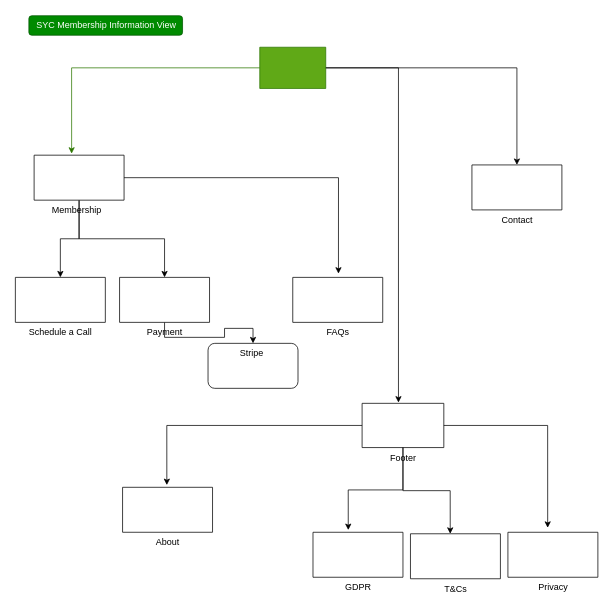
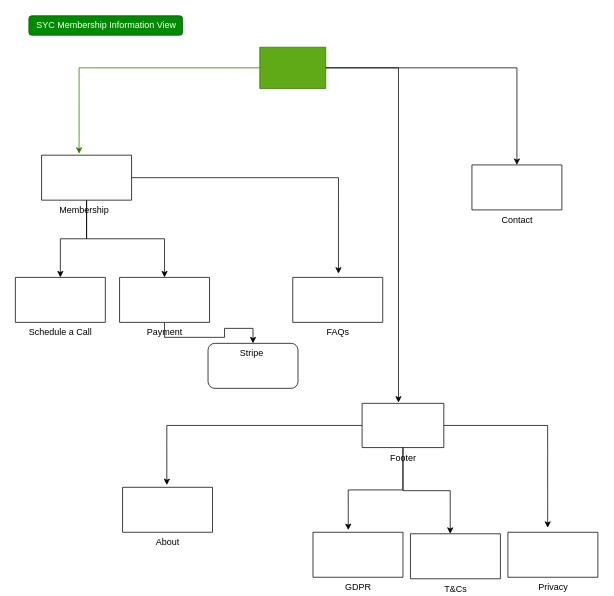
node "Membership": moved (79, 177) -> (87, 177)
